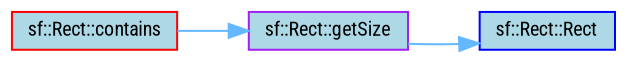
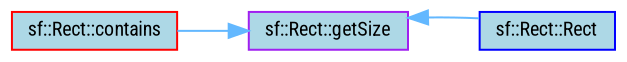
edge "sf::Rect::getSize" -> "sf::Rect::Rect": reversed
